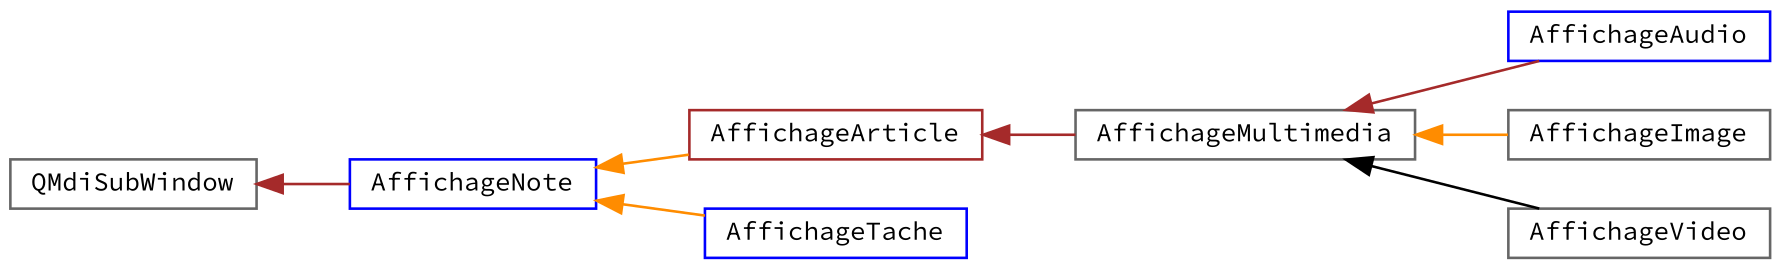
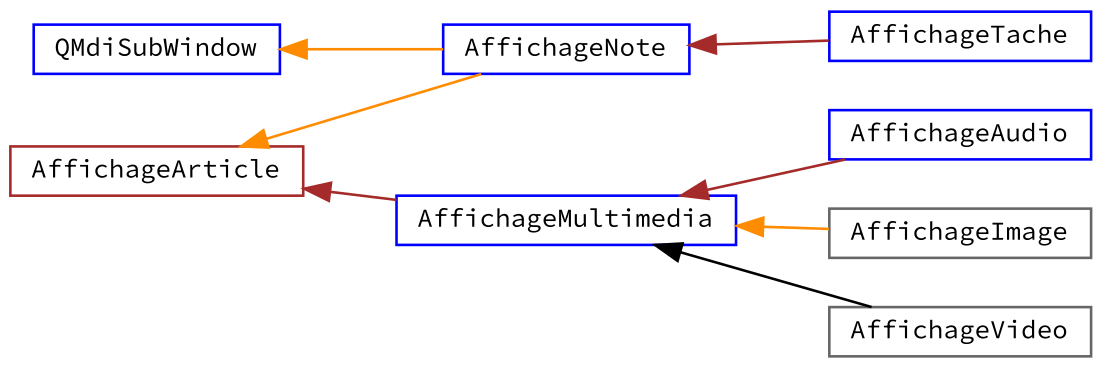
node "AffichageMultimedia": color gray40 -> blue
edge "AffichageArticle" -> "AffichageNote": reversed
node "QMdiSubWindow": color gray40 -> blue
edge "AffichageNote" -> "QMdiSubWindow": color brown -> darkorange
edge "AffichageTache" -> "AffichageNote": color darkorange -> brown
